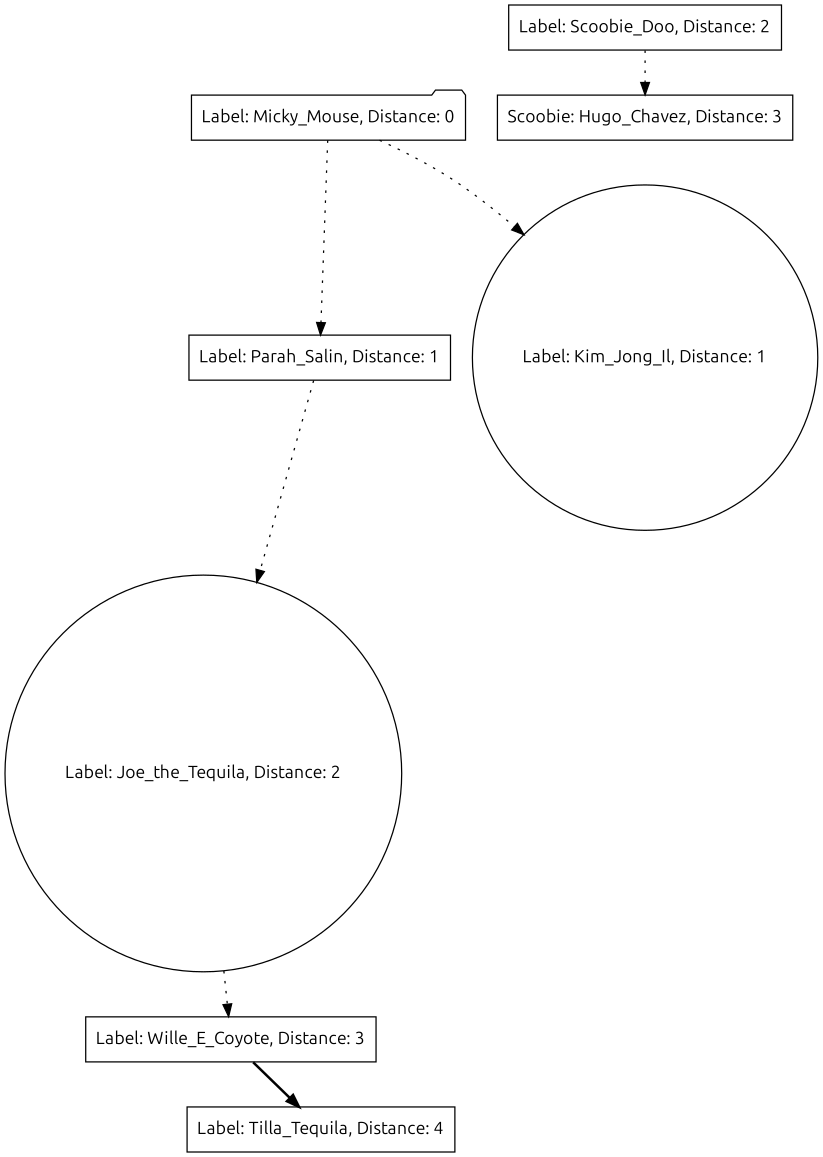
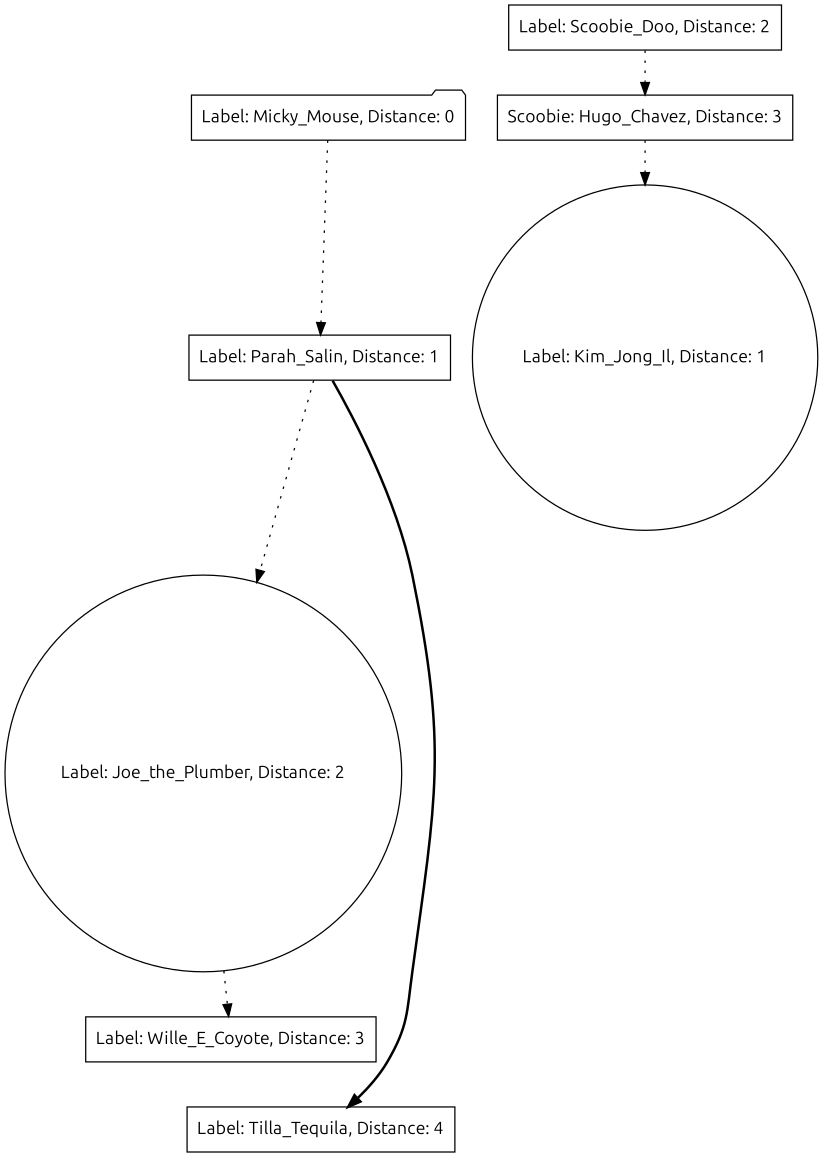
edge "Label: Micky_Mouse, Distance: 0" -> "Label: Kim_Jong_Il, Distance: 1": now "Scoobie: Hugo_Chavez, Distance: 3" -> "Label: Kim_Jong_Il, Distance: 1"
node "Label: Joe_the_Tequila, Distance: 2": label "Label: Joe_the_Tequila, Distance: 2" -> "Label: Joe_the_Plumber, Distance: 2"
edge "Label: Wille_E_Coyote, Distance: 3" -> "Label: Tilla_Tequila, Distance: 4": now "Label: Parah_Salin, Distance: 1" -> "Label: Tilla_Tequila, Distance: 4"
